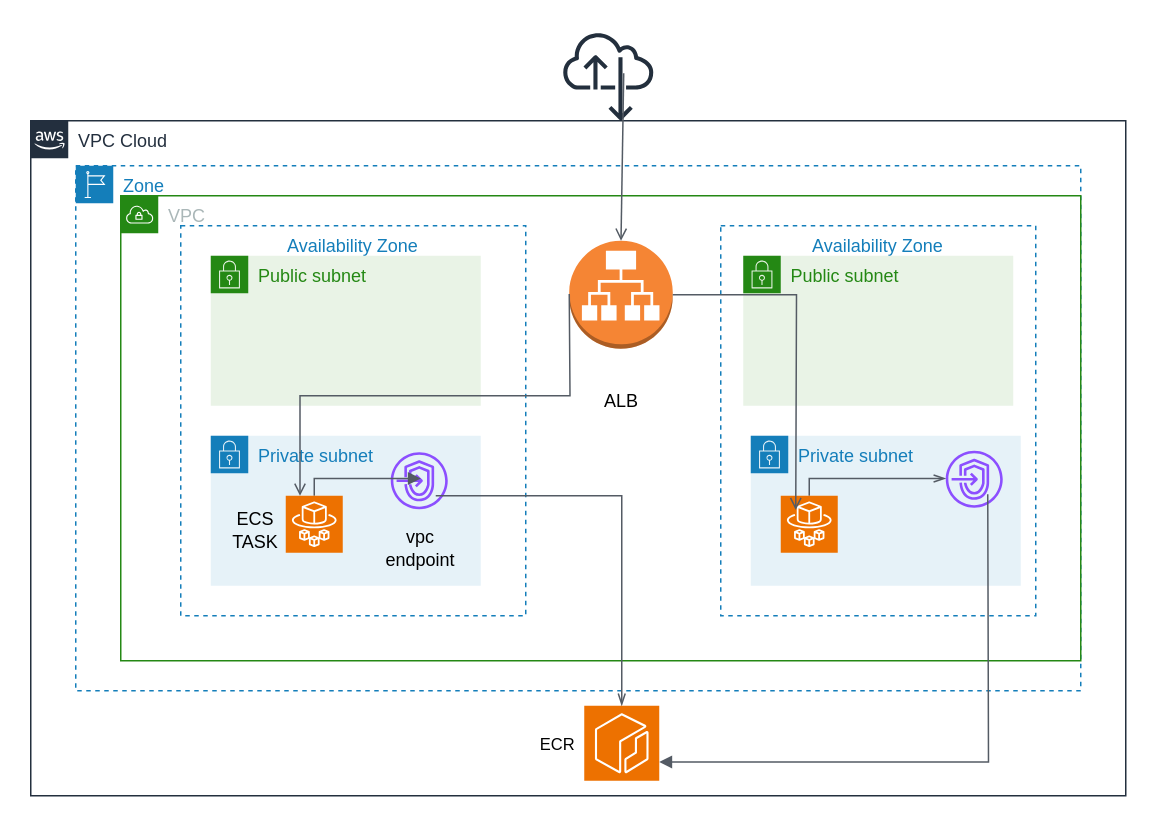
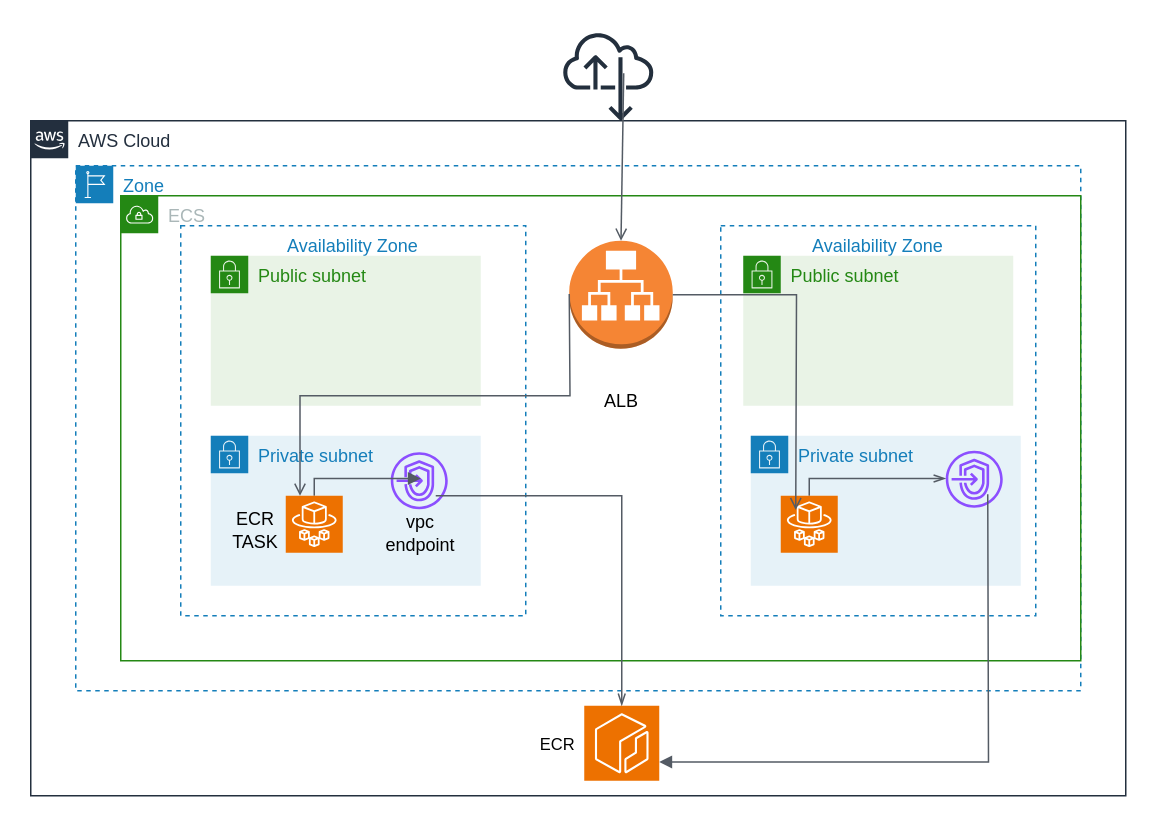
node "VPC Cloud": label "VPC Cloud" -> "AWS Cloud"
node "VPC": label "VPC" -> "ECS"
node "ECS TASK": label "ECS TASK" -> "ECR TASK"
node "vpc endpoint": moved (421, 548) -> (421, 533)
